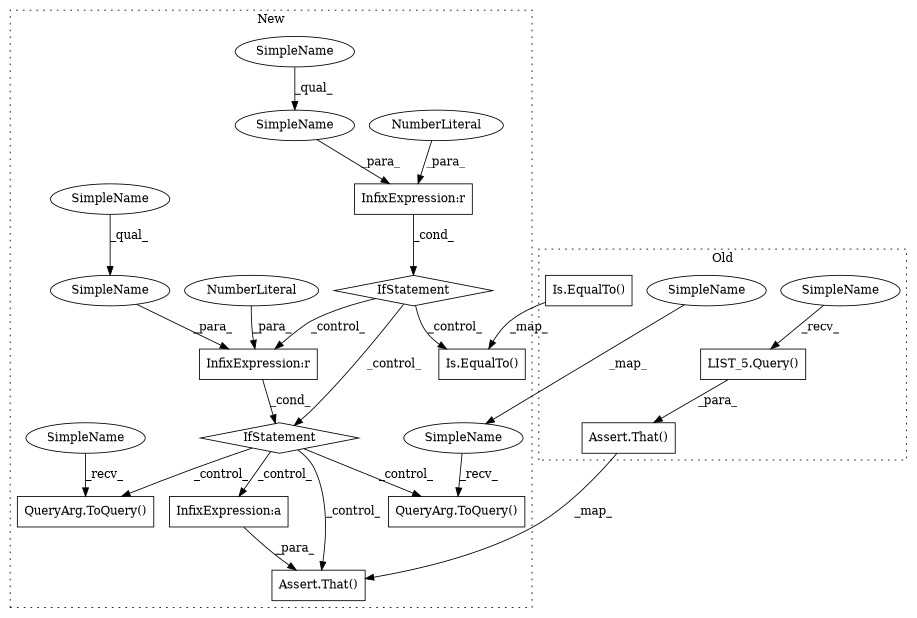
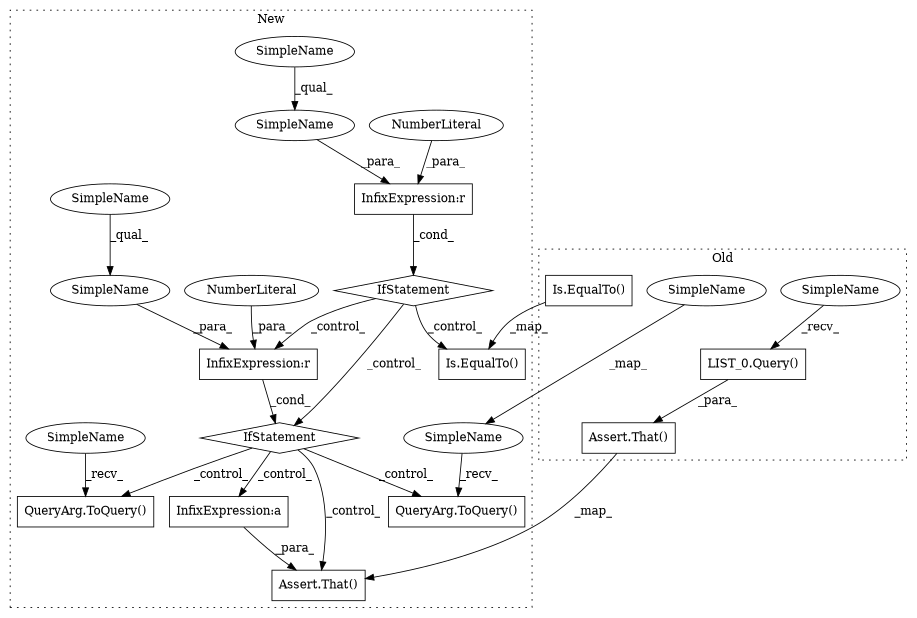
node "LIST_5.Query()": label "LIST_5.Query()" -> "LIST_0.Query()"
